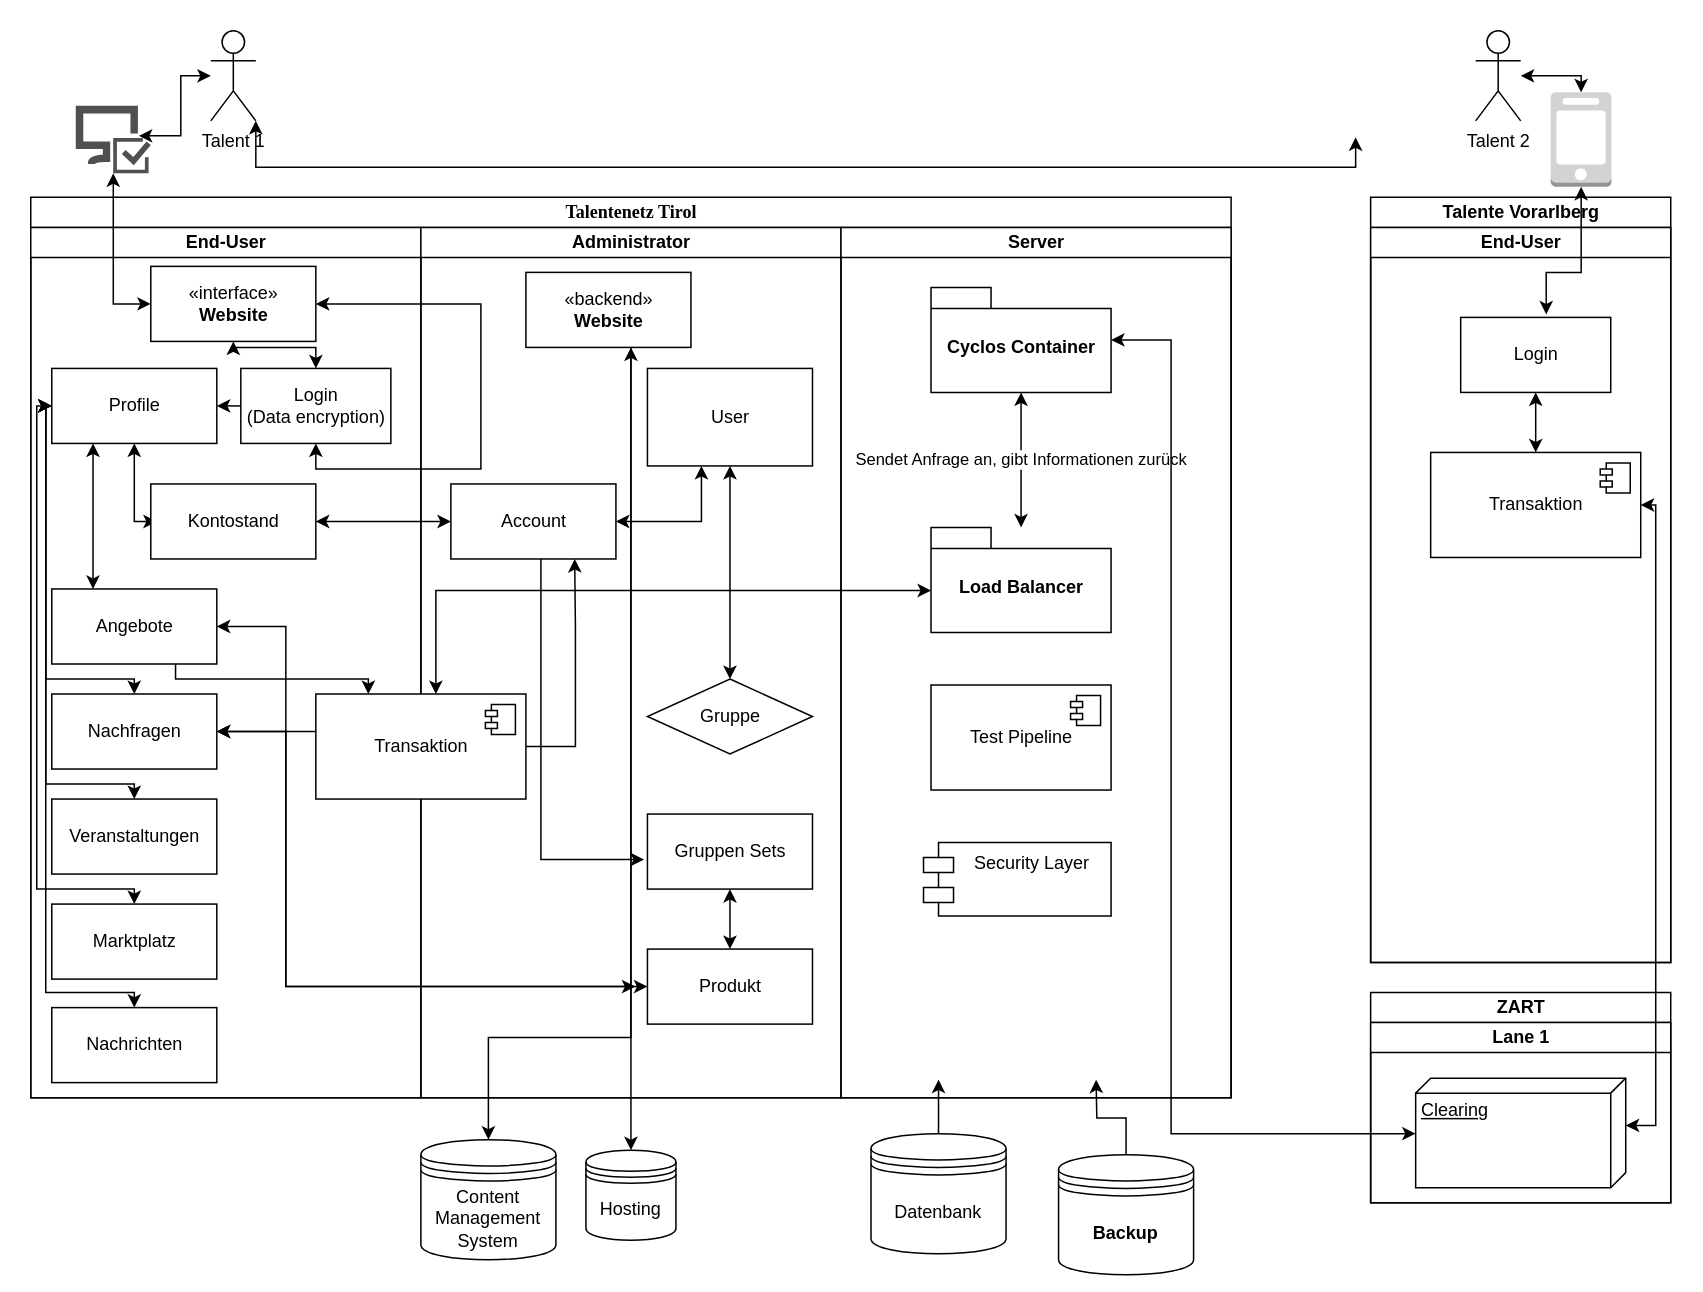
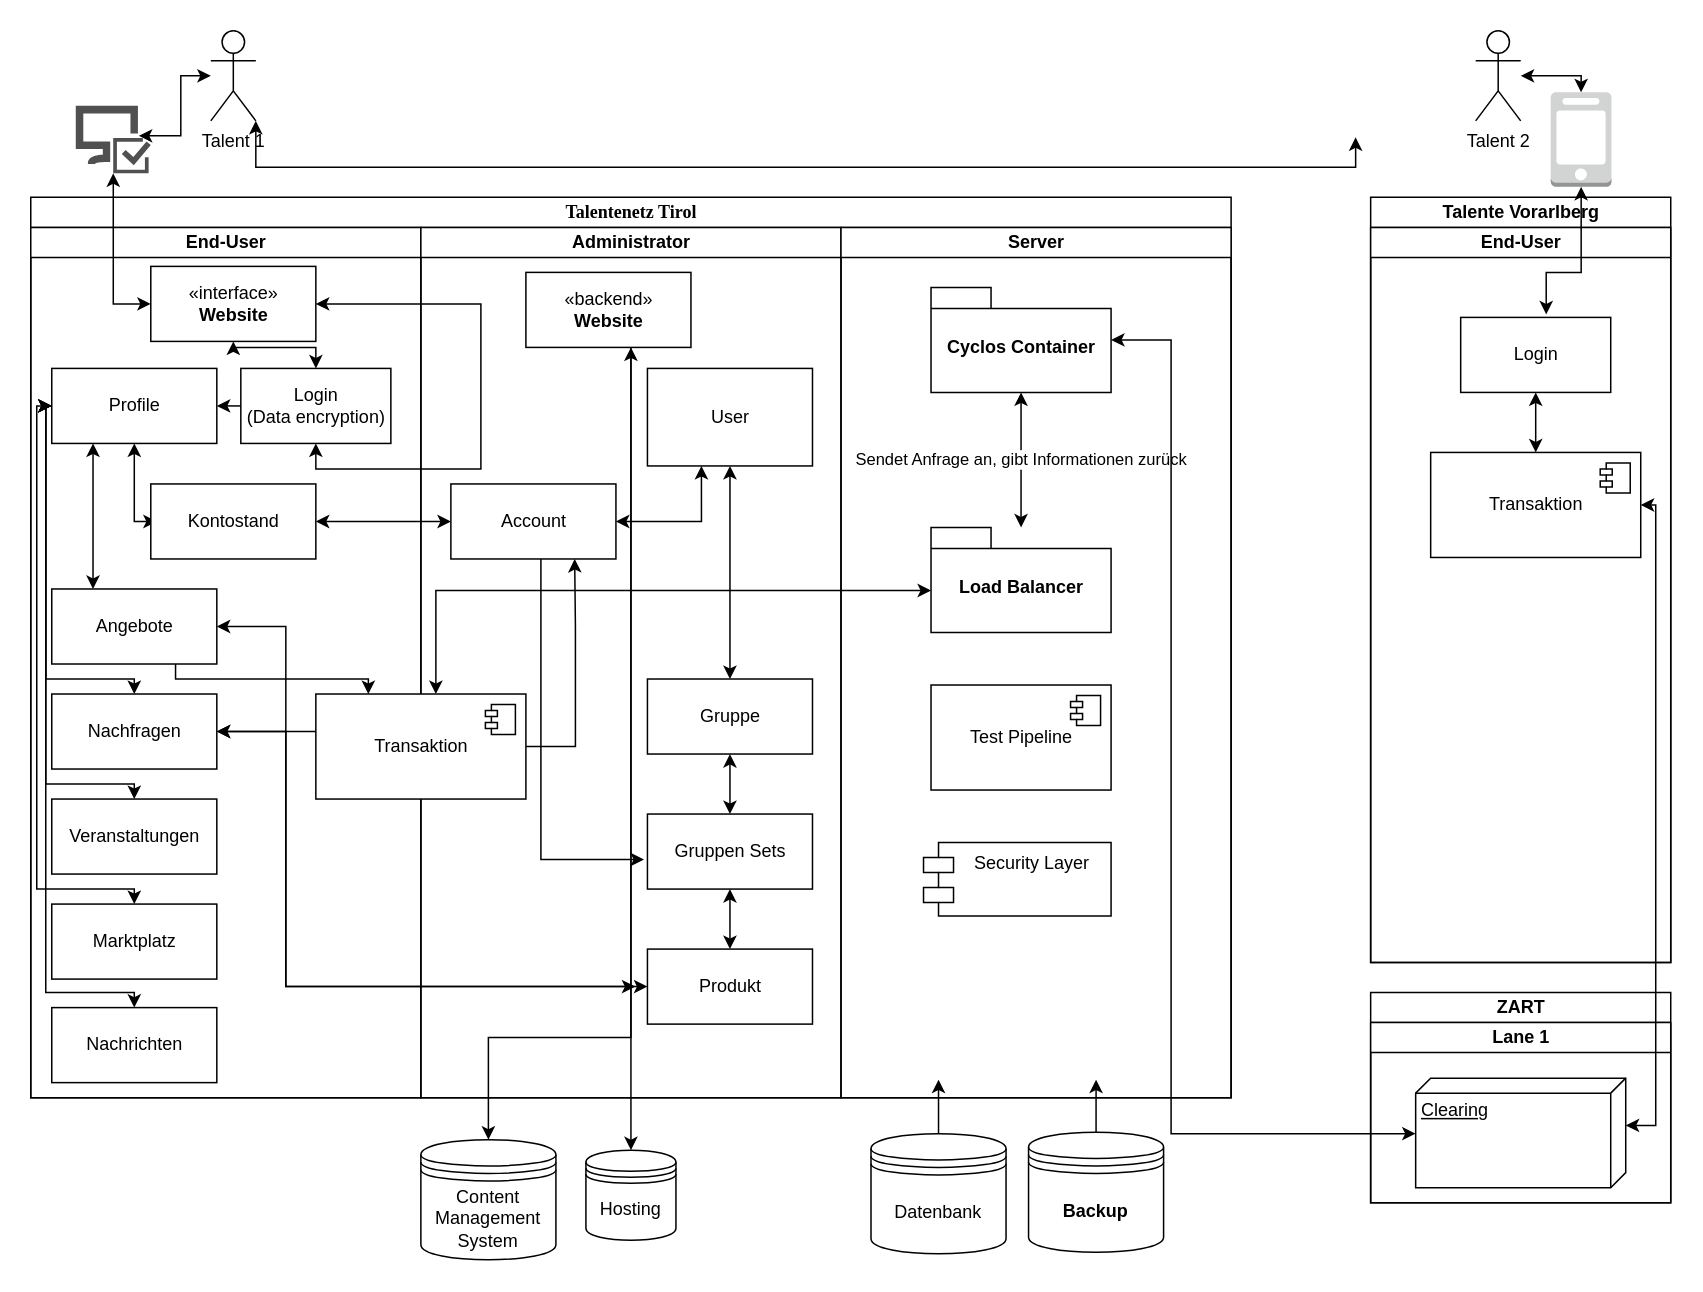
node "Gruppe": shape diamond -> rectangle
edge "Gruppe" -- "Gruppen Sets": added
node "Backup": moved (1126, 1214) -> (1096, 1192)
